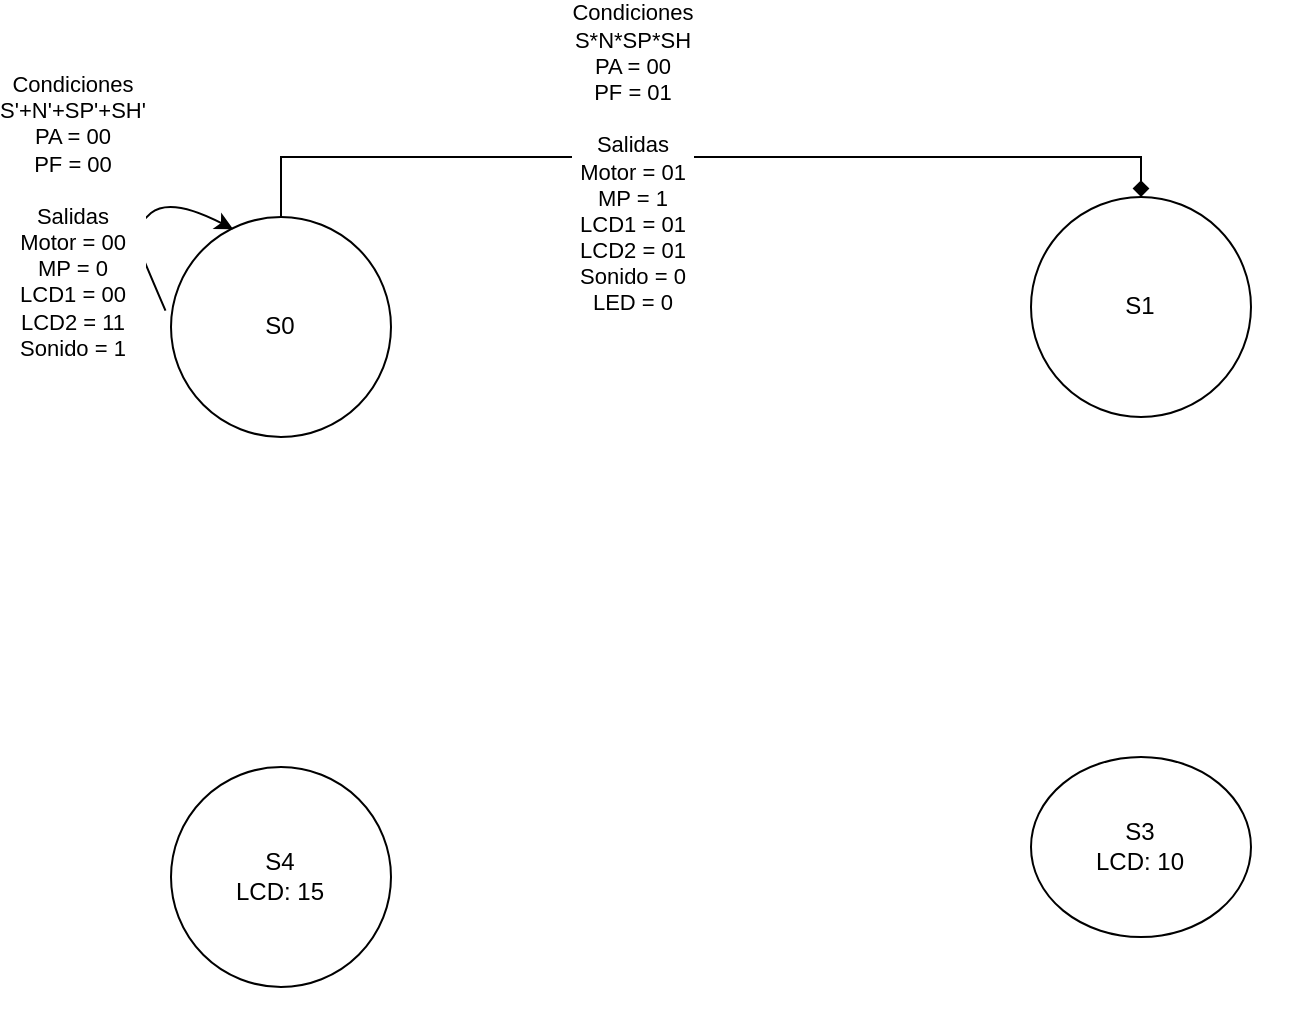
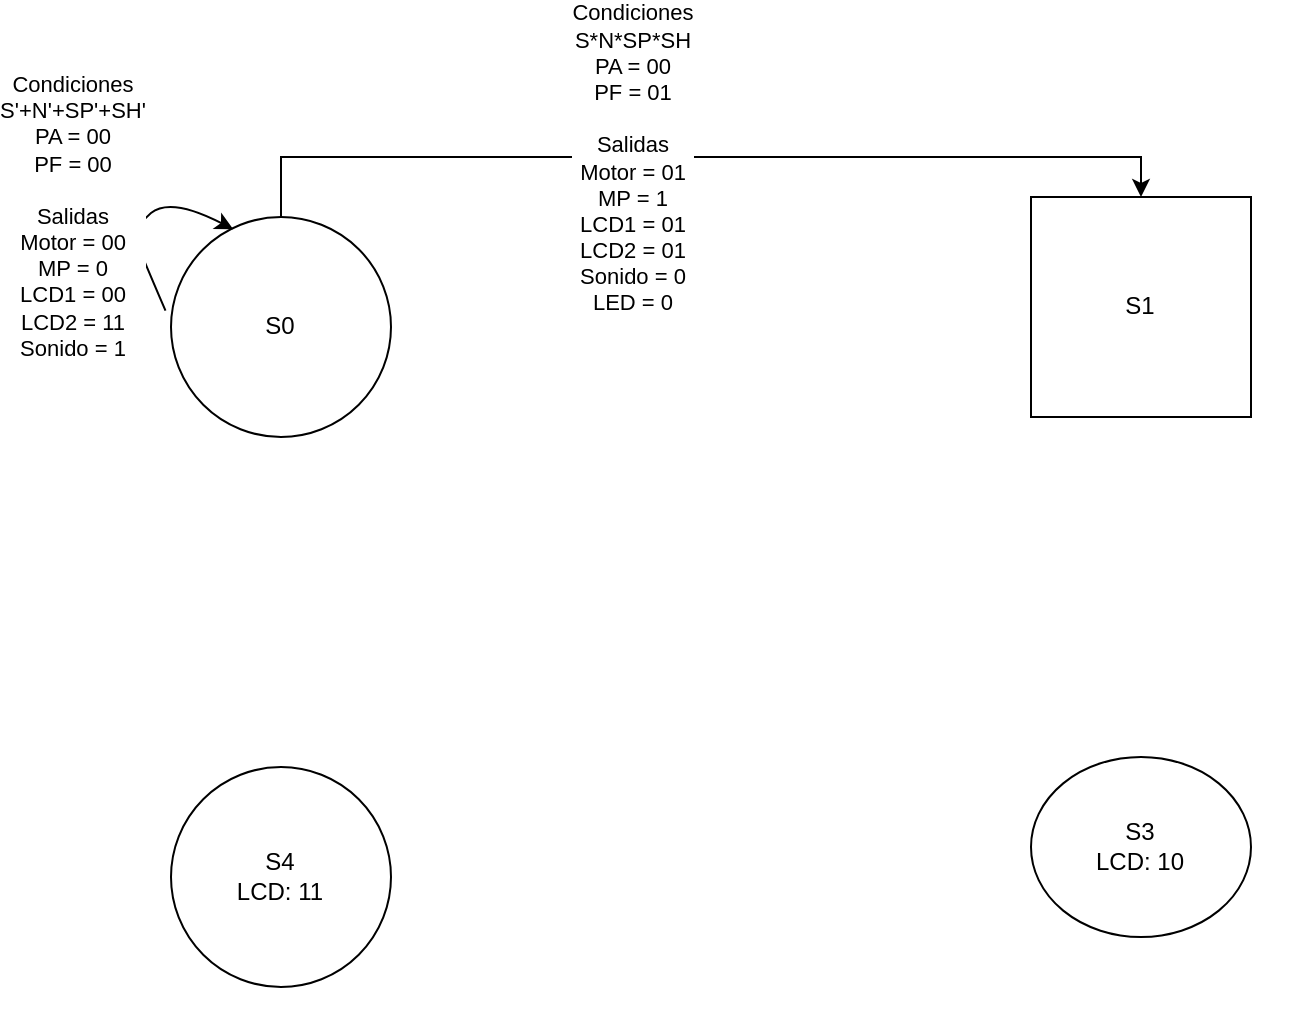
edge "S0" -> "S1": arrowhead diamond -> classic
node "S1": shape ellipse -> rectangle
node "S4 LCD: 15": label "S4 LCD: 15" -> "S4 LCD: 11"
